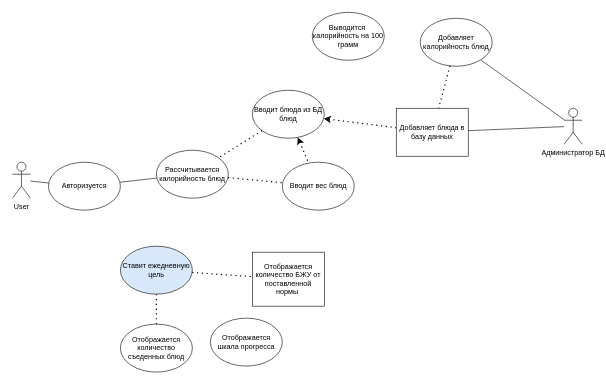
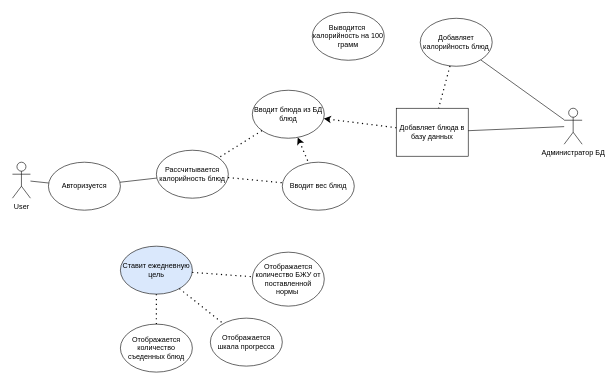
node "Отображается количество БЖУ от поставленной нормы": shape rectangle -> ellipse
edge "Ставит ежедневную цель" -- "Отображается шкала прогресса": added
